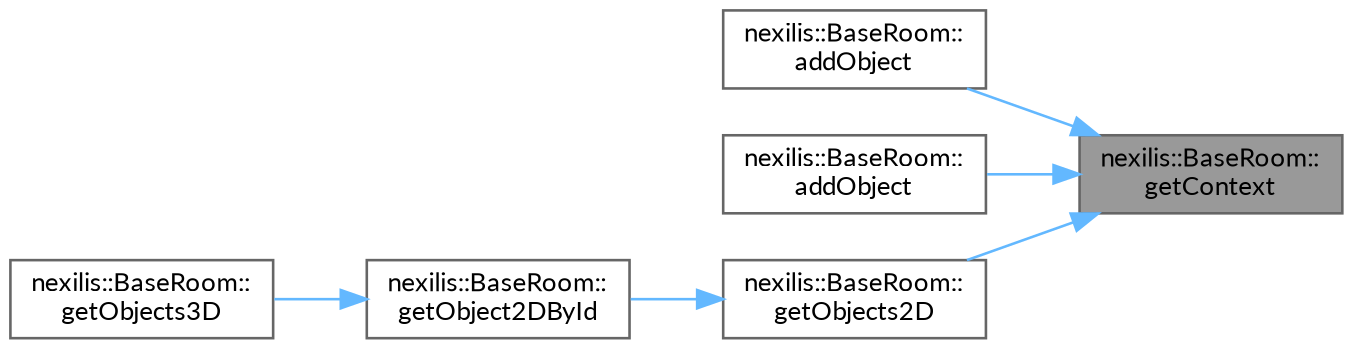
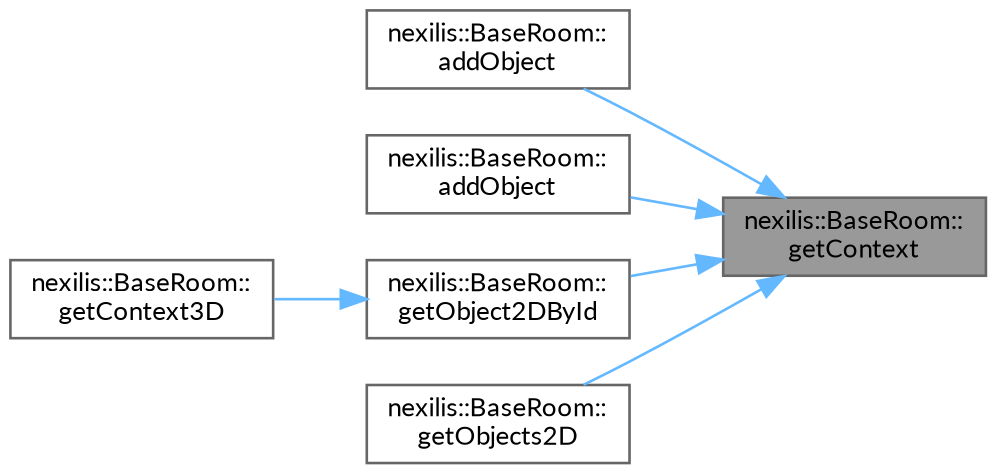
node "nexilis::BaseRoom:: getObjects3D": label "nexilis::BaseRoom:: getObjects3D" -> "nexilis::BaseRoom:: getContext3D"
edge "nexilis::BaseRoom:: getObject2DById" -> "nexilis::BaseRoom:: getObjects2D": now "nexilis::BaseRoom:: getObject2DById" -> "nexilis::BaseRoom:: getContext"
